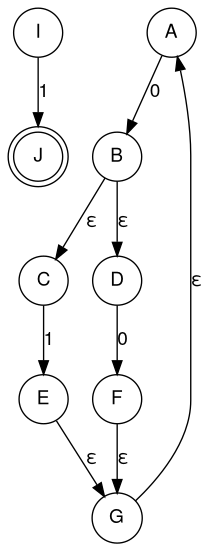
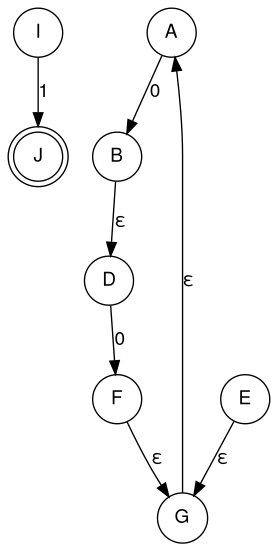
node "C": removed
